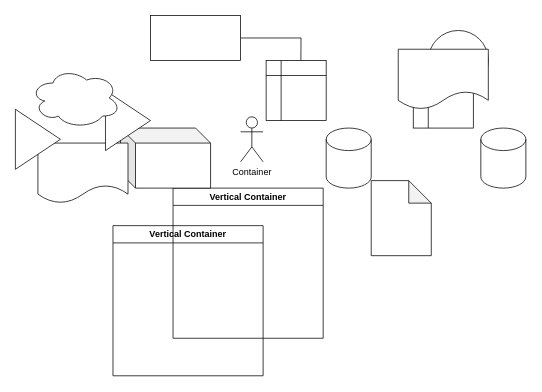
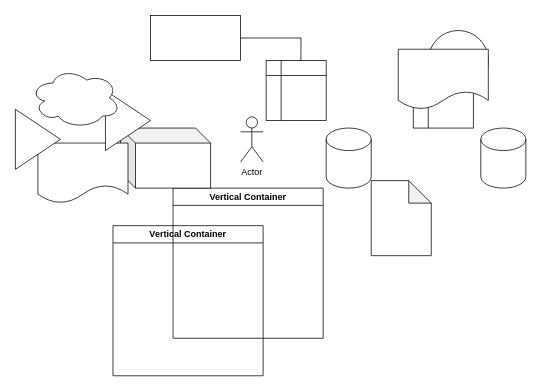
node "Container": label "Container" -> "Actor"
